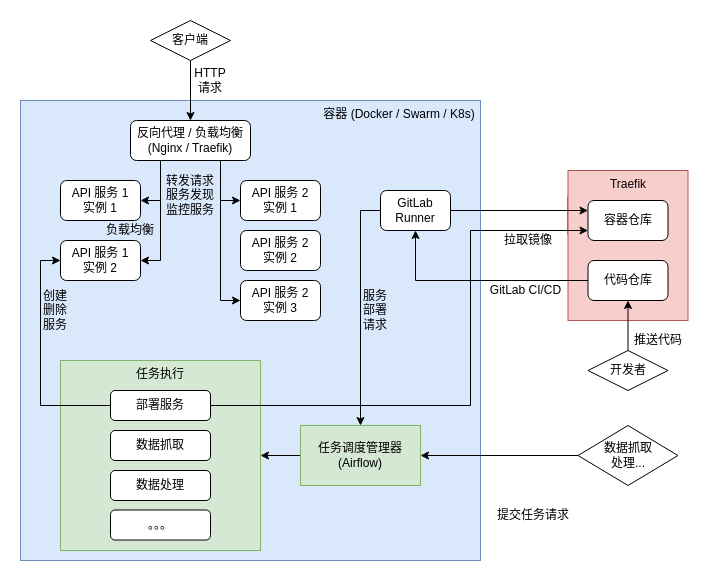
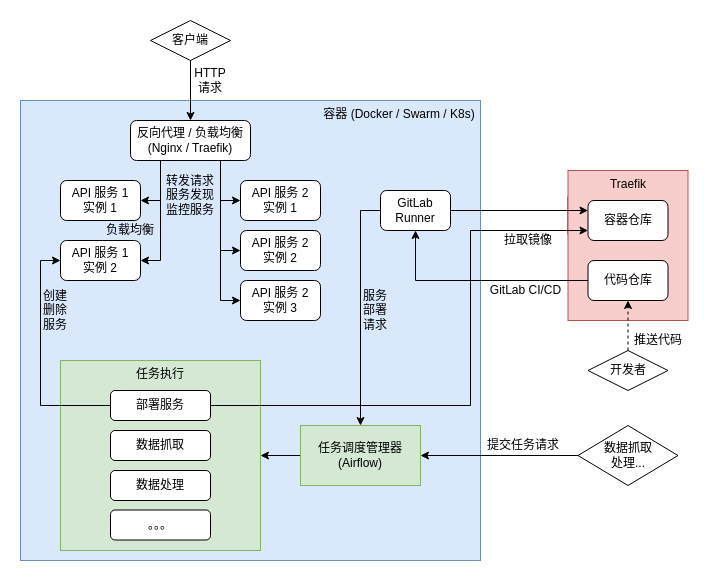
edge "反向代理 / 负载均衡 (Nginx / Traefik)" -> "API 服务 2 实例 2": added
edge "开发者" -> "代码仓库": style solid -> dashed
node "提交任务请求": moved (533, 516) -> (523, 446)
